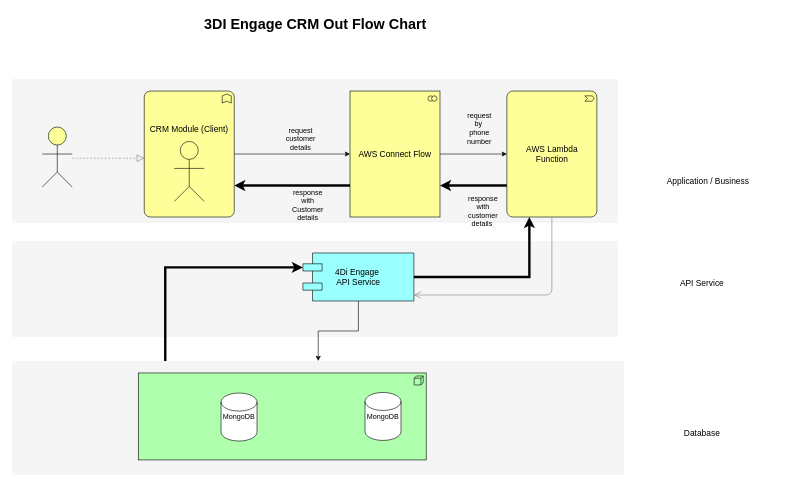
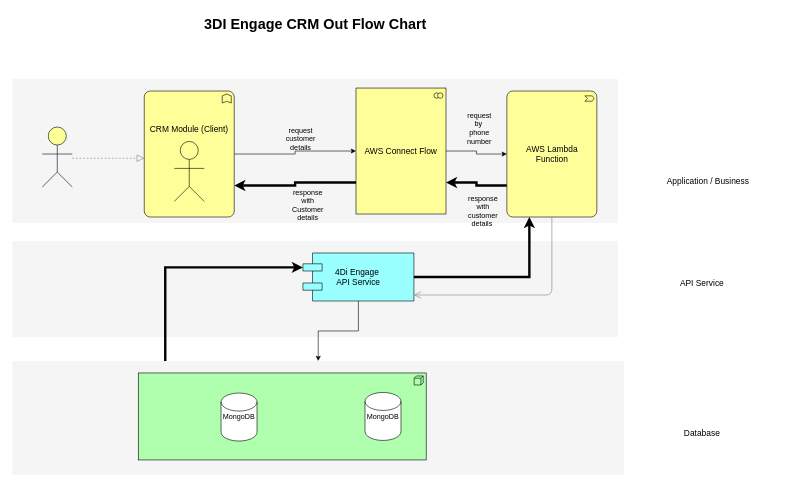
node "AWS Connect Flow": moved (395, 154) -> (401, 151)
